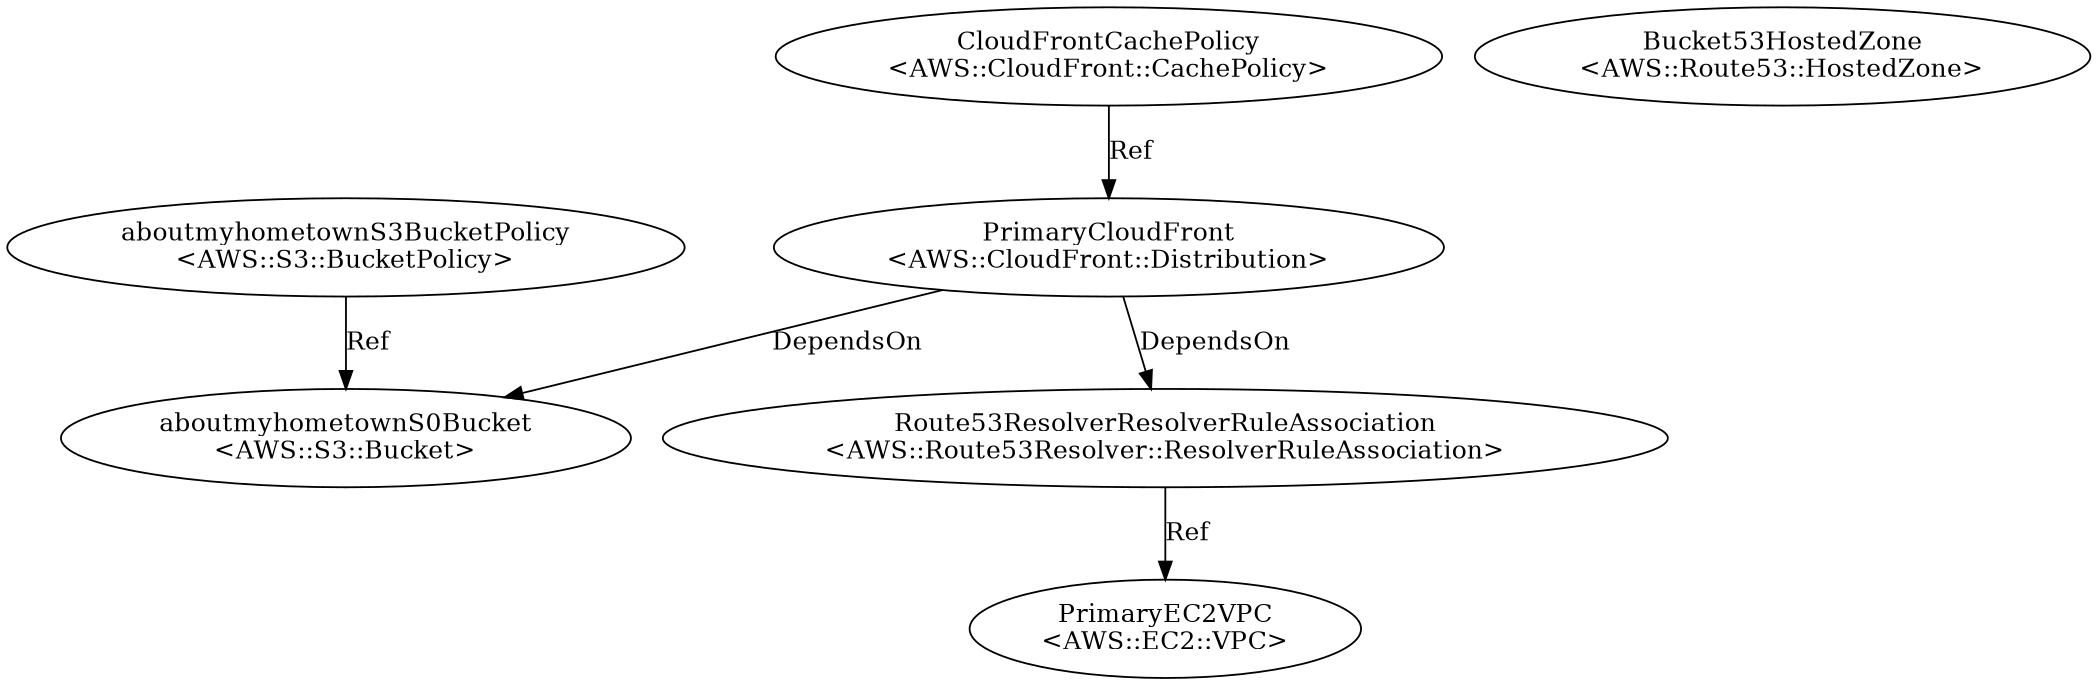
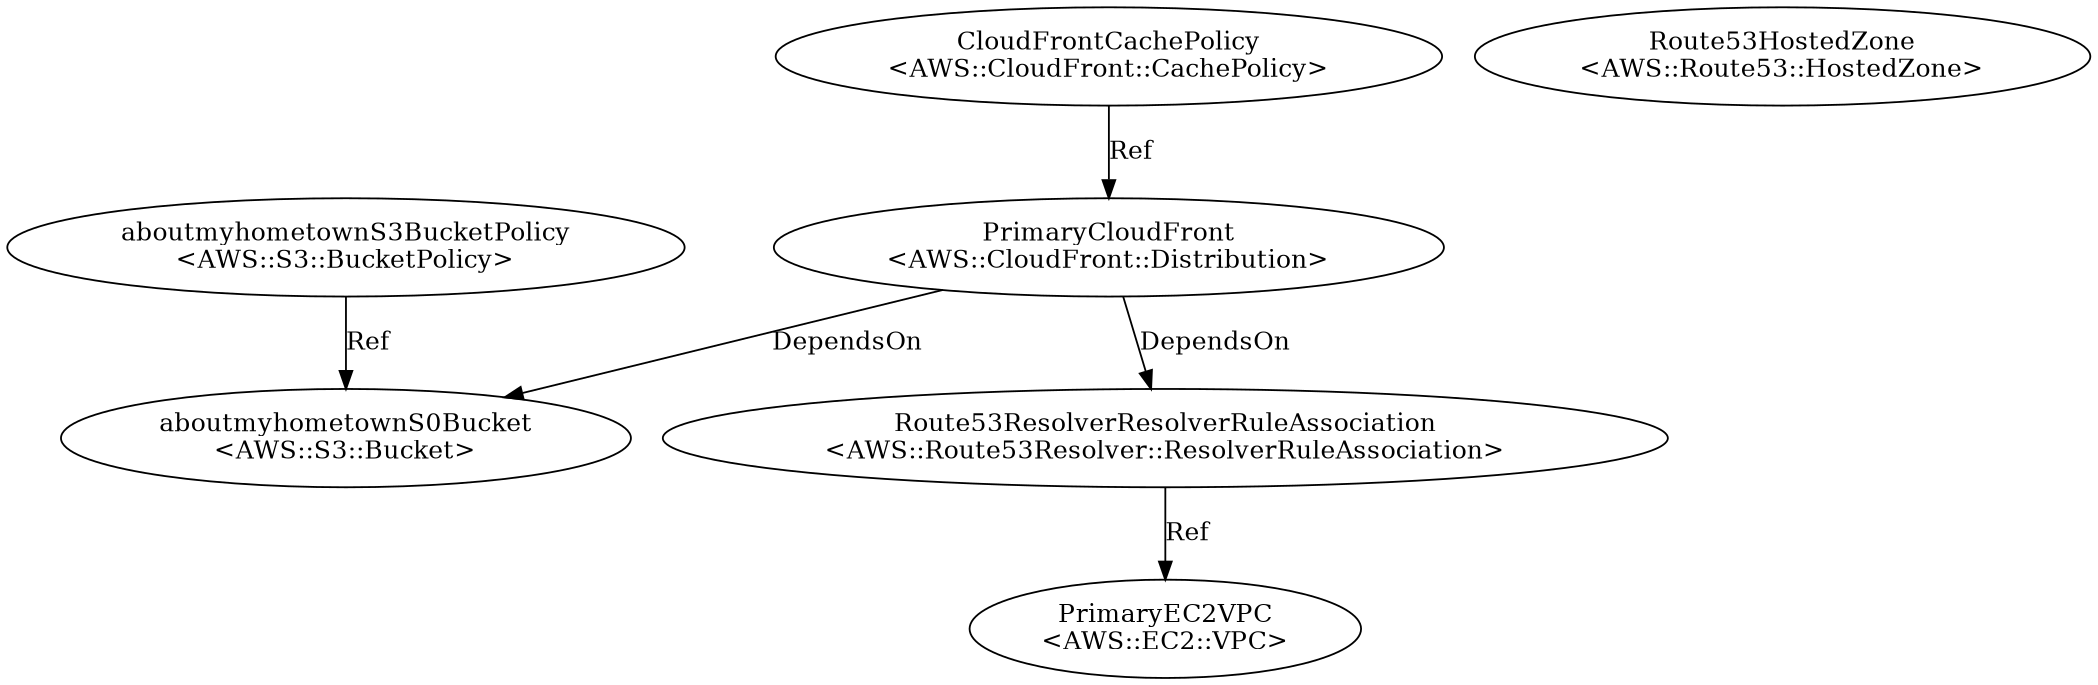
node "Bucket53HostedZone <AWS::Route53::HostedZone>": label "Bucket53HostedZone <AWS::Route53::HostedZone>" -> "Route53HostedZone <AWS::Route53::HostedZone>"
